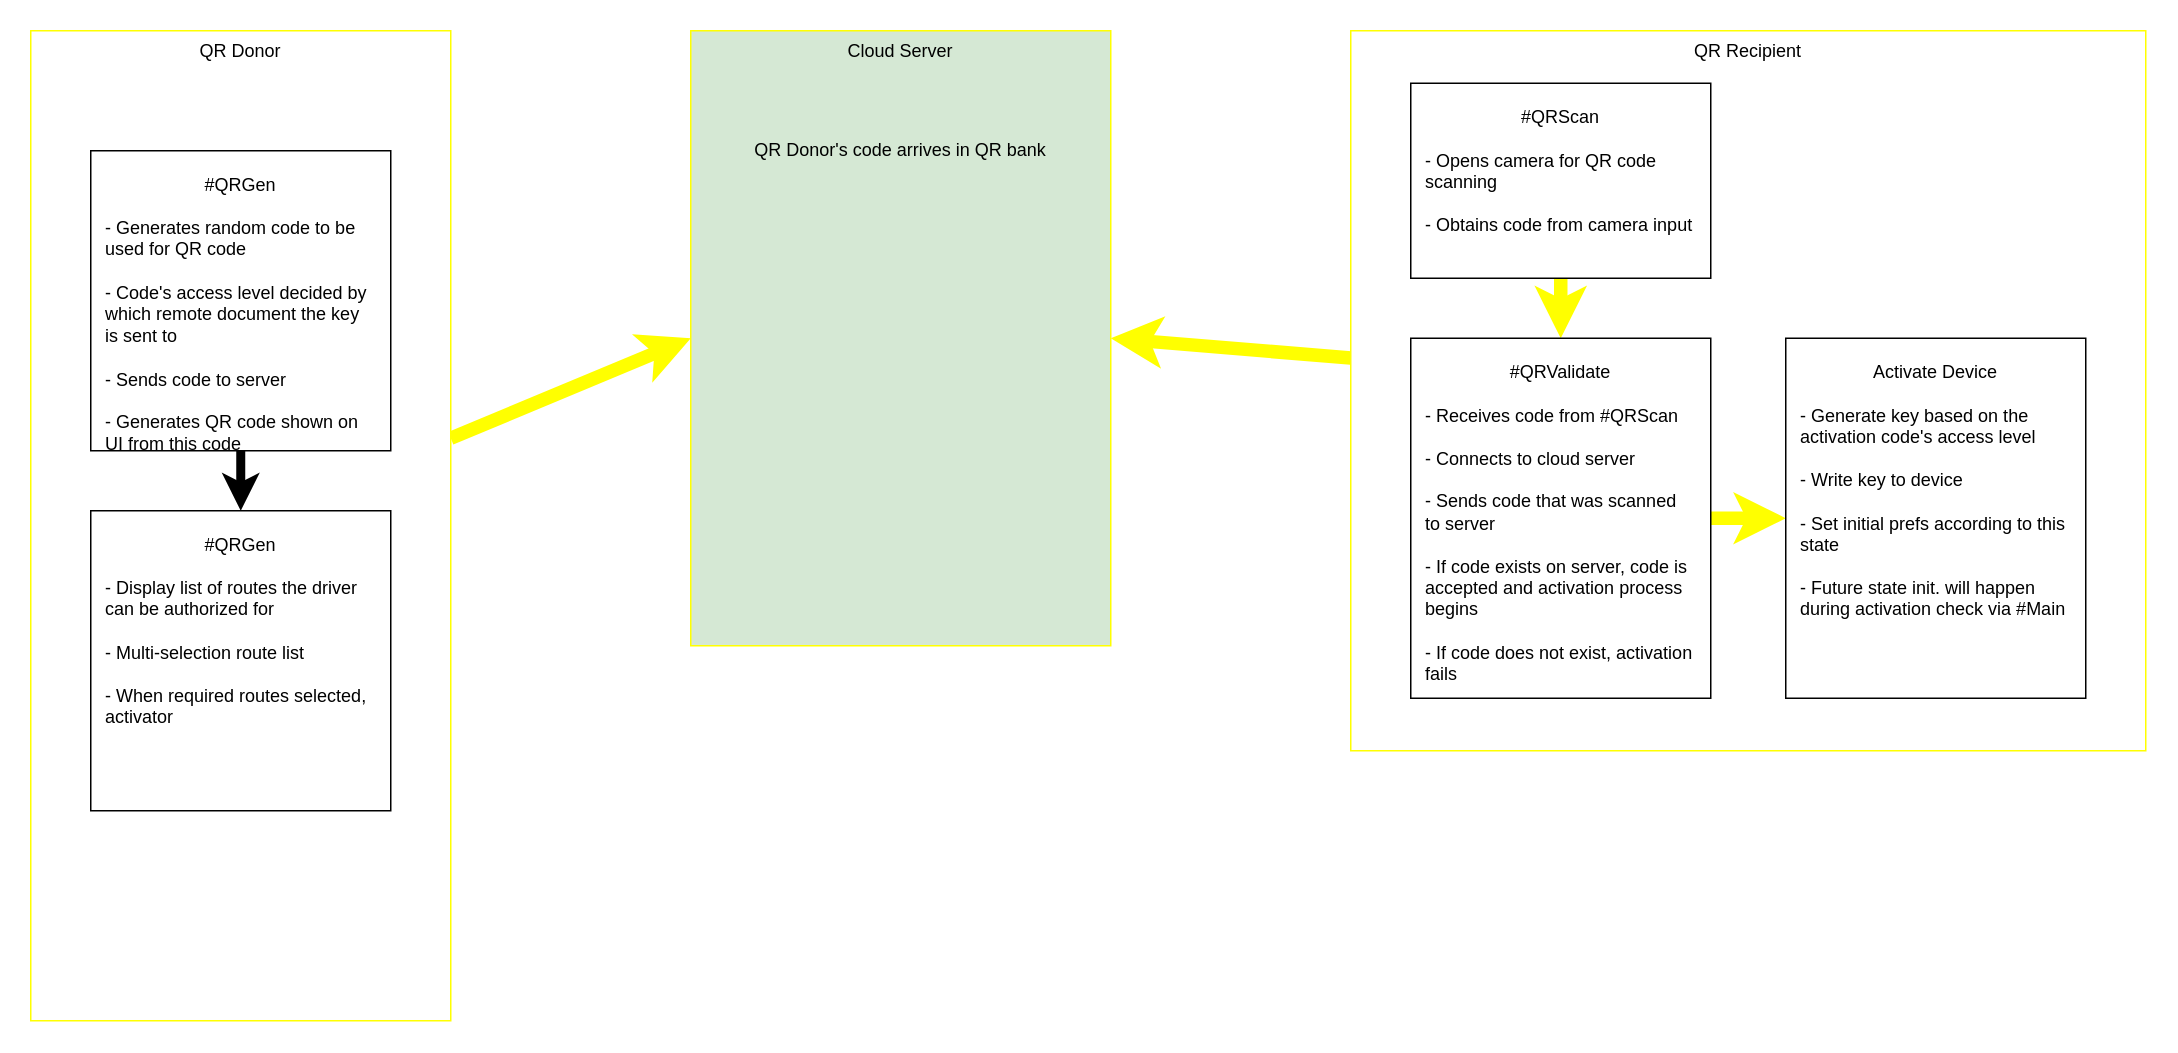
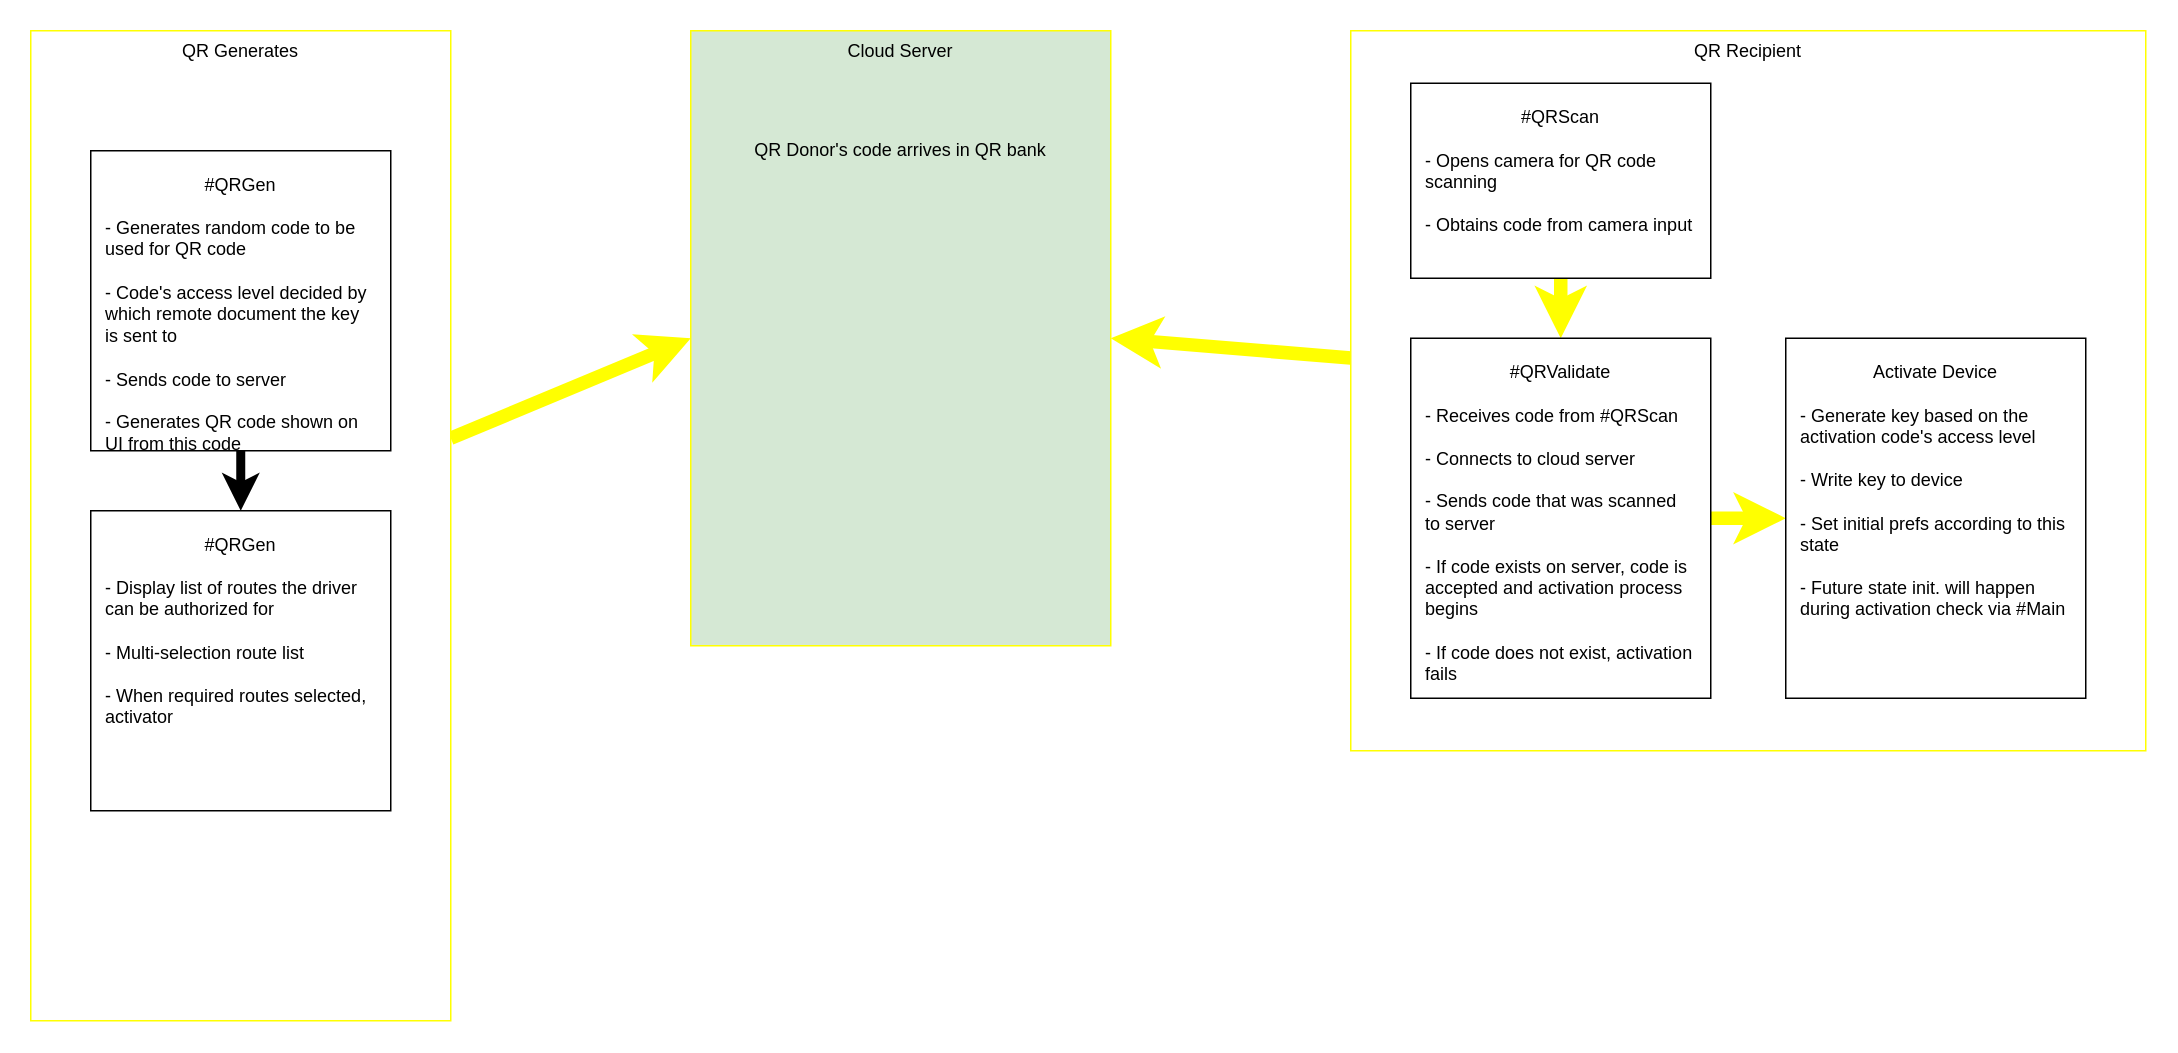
node "QR Donor": label "QR Donor" -> "QR Generates"
